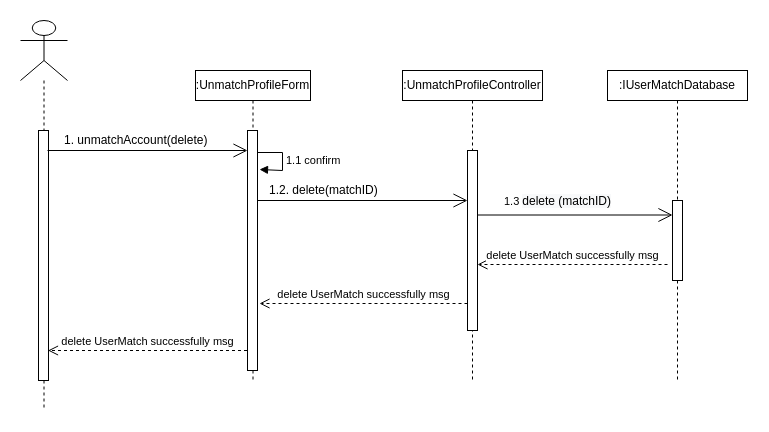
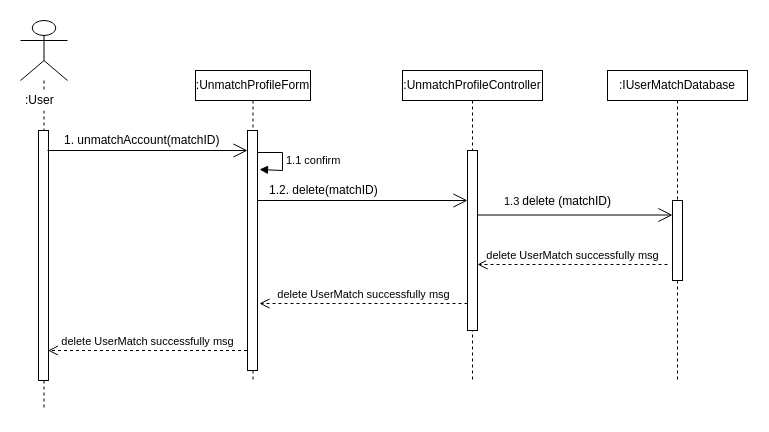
node ":User": added
node "1. unmatchAccount(delete)": label "1. unmatchAccount(delete)" -> "1. unmatchAccount(matchID)"
